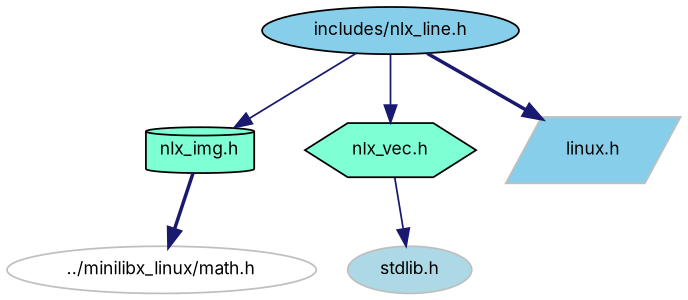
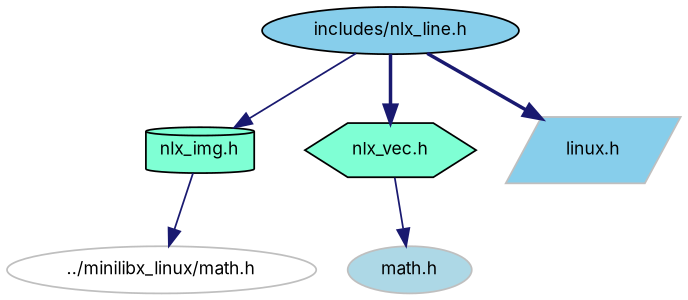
edge "includes/nlx_line.h" -> "nlx_vec.h": style solid -> bold
edge "nlx_img.h" -> "../minilibx_linux/math.h": style bold -> solid
node "stdlib.h": label "stdlib.h" -> "math.h"
